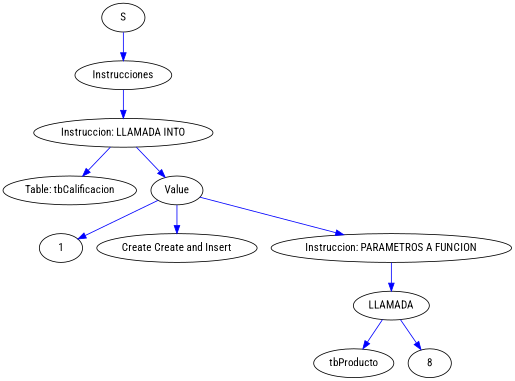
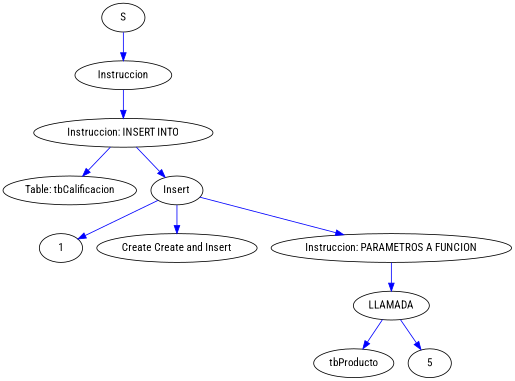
node "Instrucciones": label "Instrucciones" -> "Instruccion"
node "Instruccion: LLAMADA INTO": label "Instruccion: LLAMADA INTO" -> "Instruccion: INSERT INTO"
node "Value": label "Value" -> "Insert"
node "8": label "8" -> "5"
